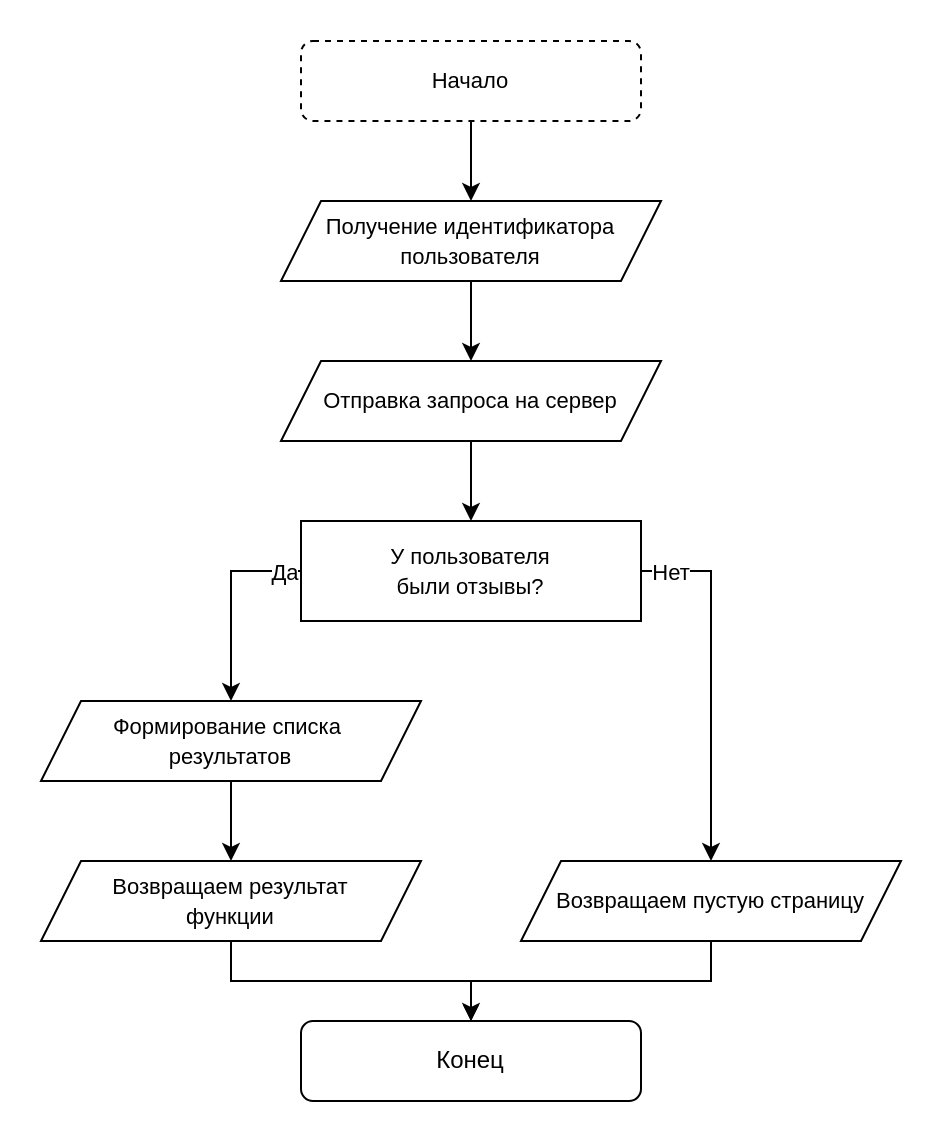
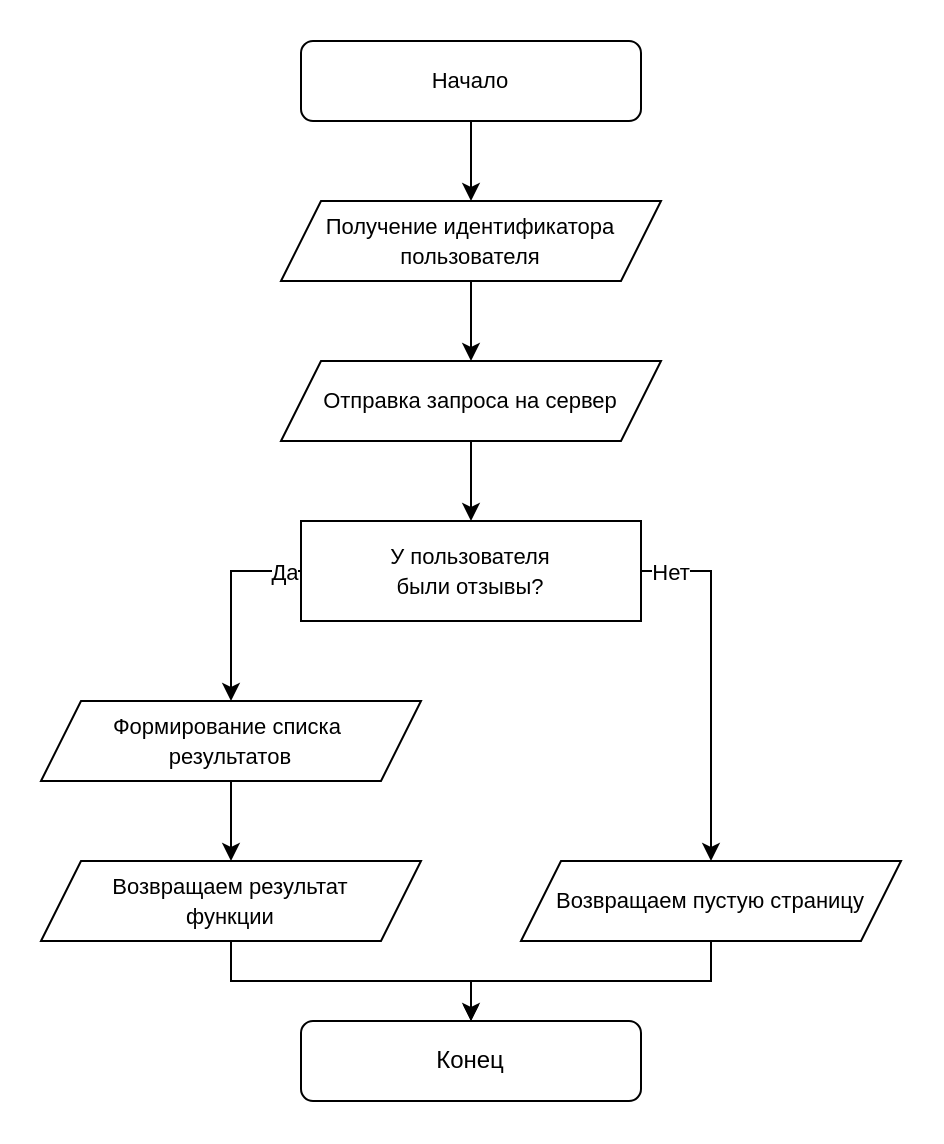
node "Начало": style dashed -> solid
